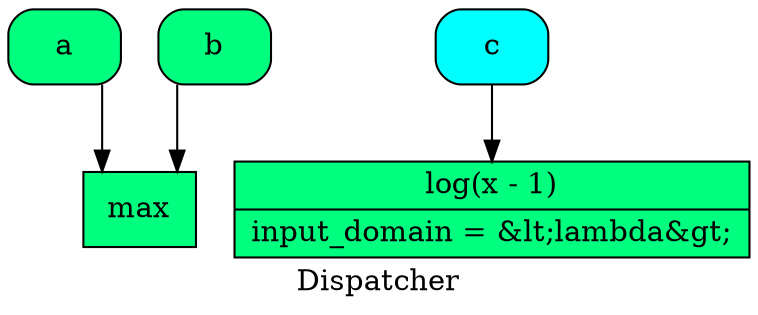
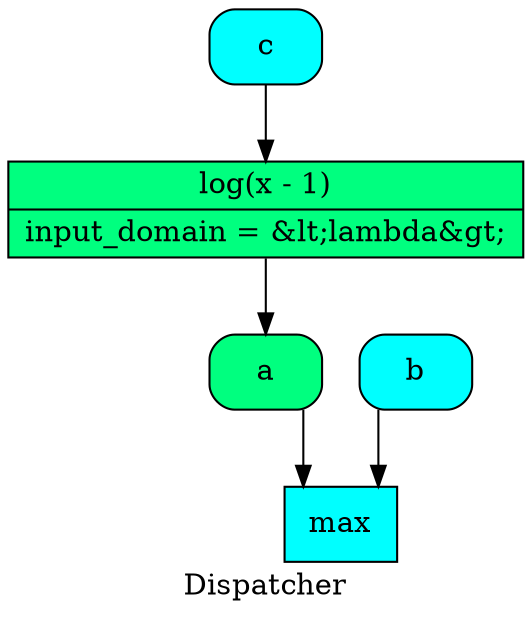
node "b": fillcolor springgreen -> cyan
node "max": fillcolor springgreen -> cyan
edge "log(x - 1)" -> "a": added
